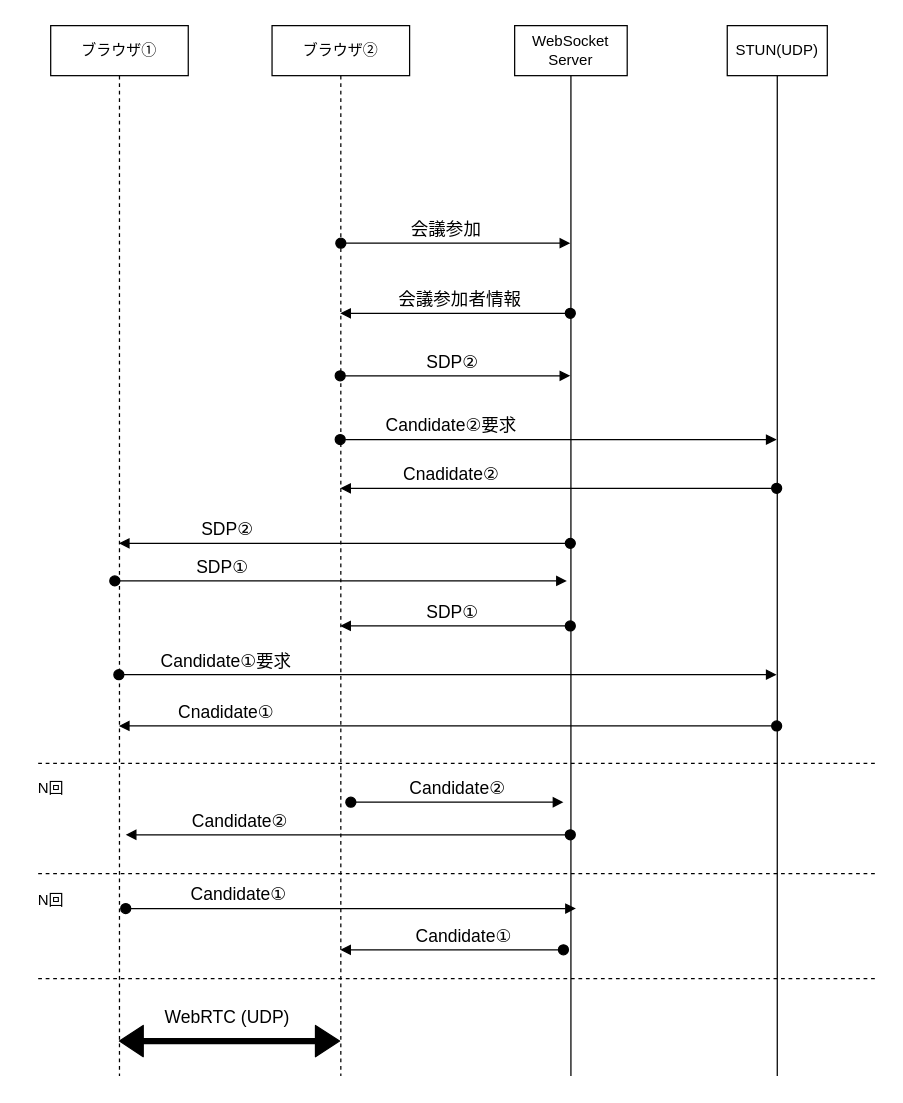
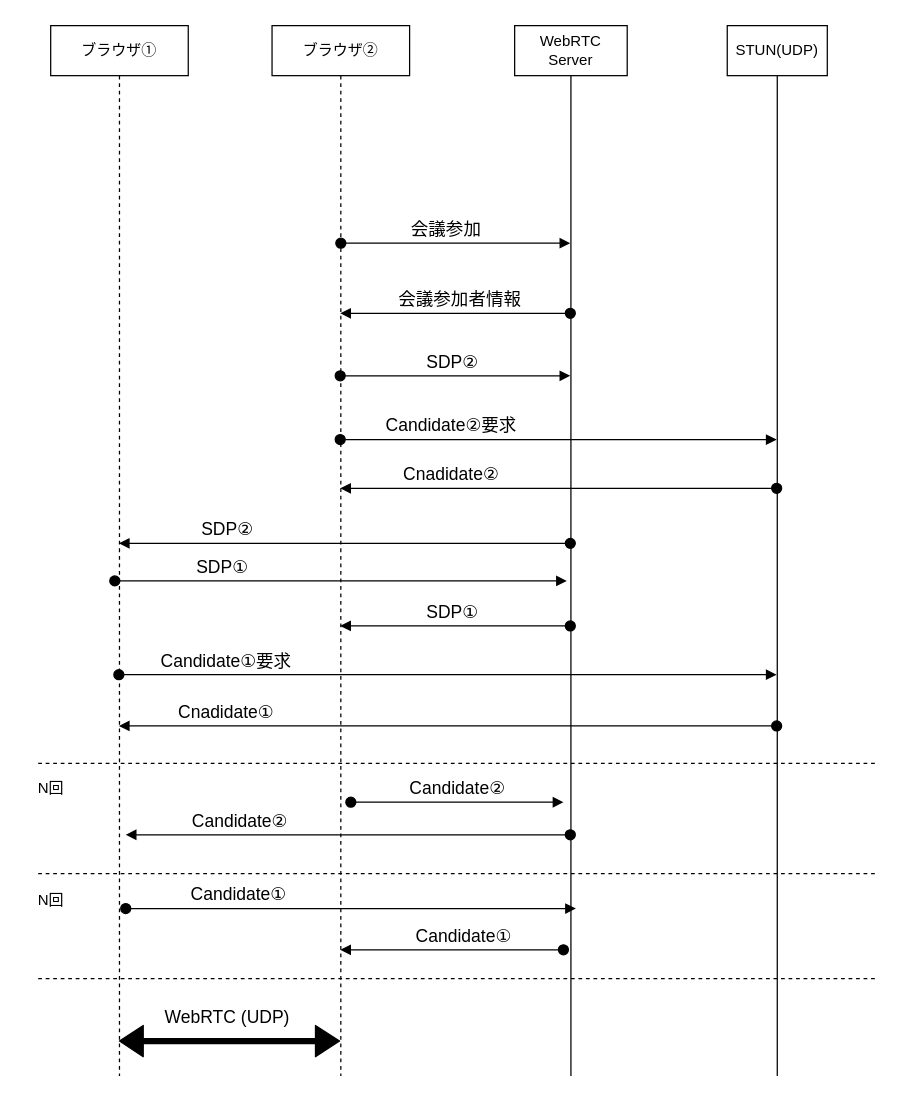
node "WebSocket Server": label "WebSocket Server" -> "WebRTC Server"
